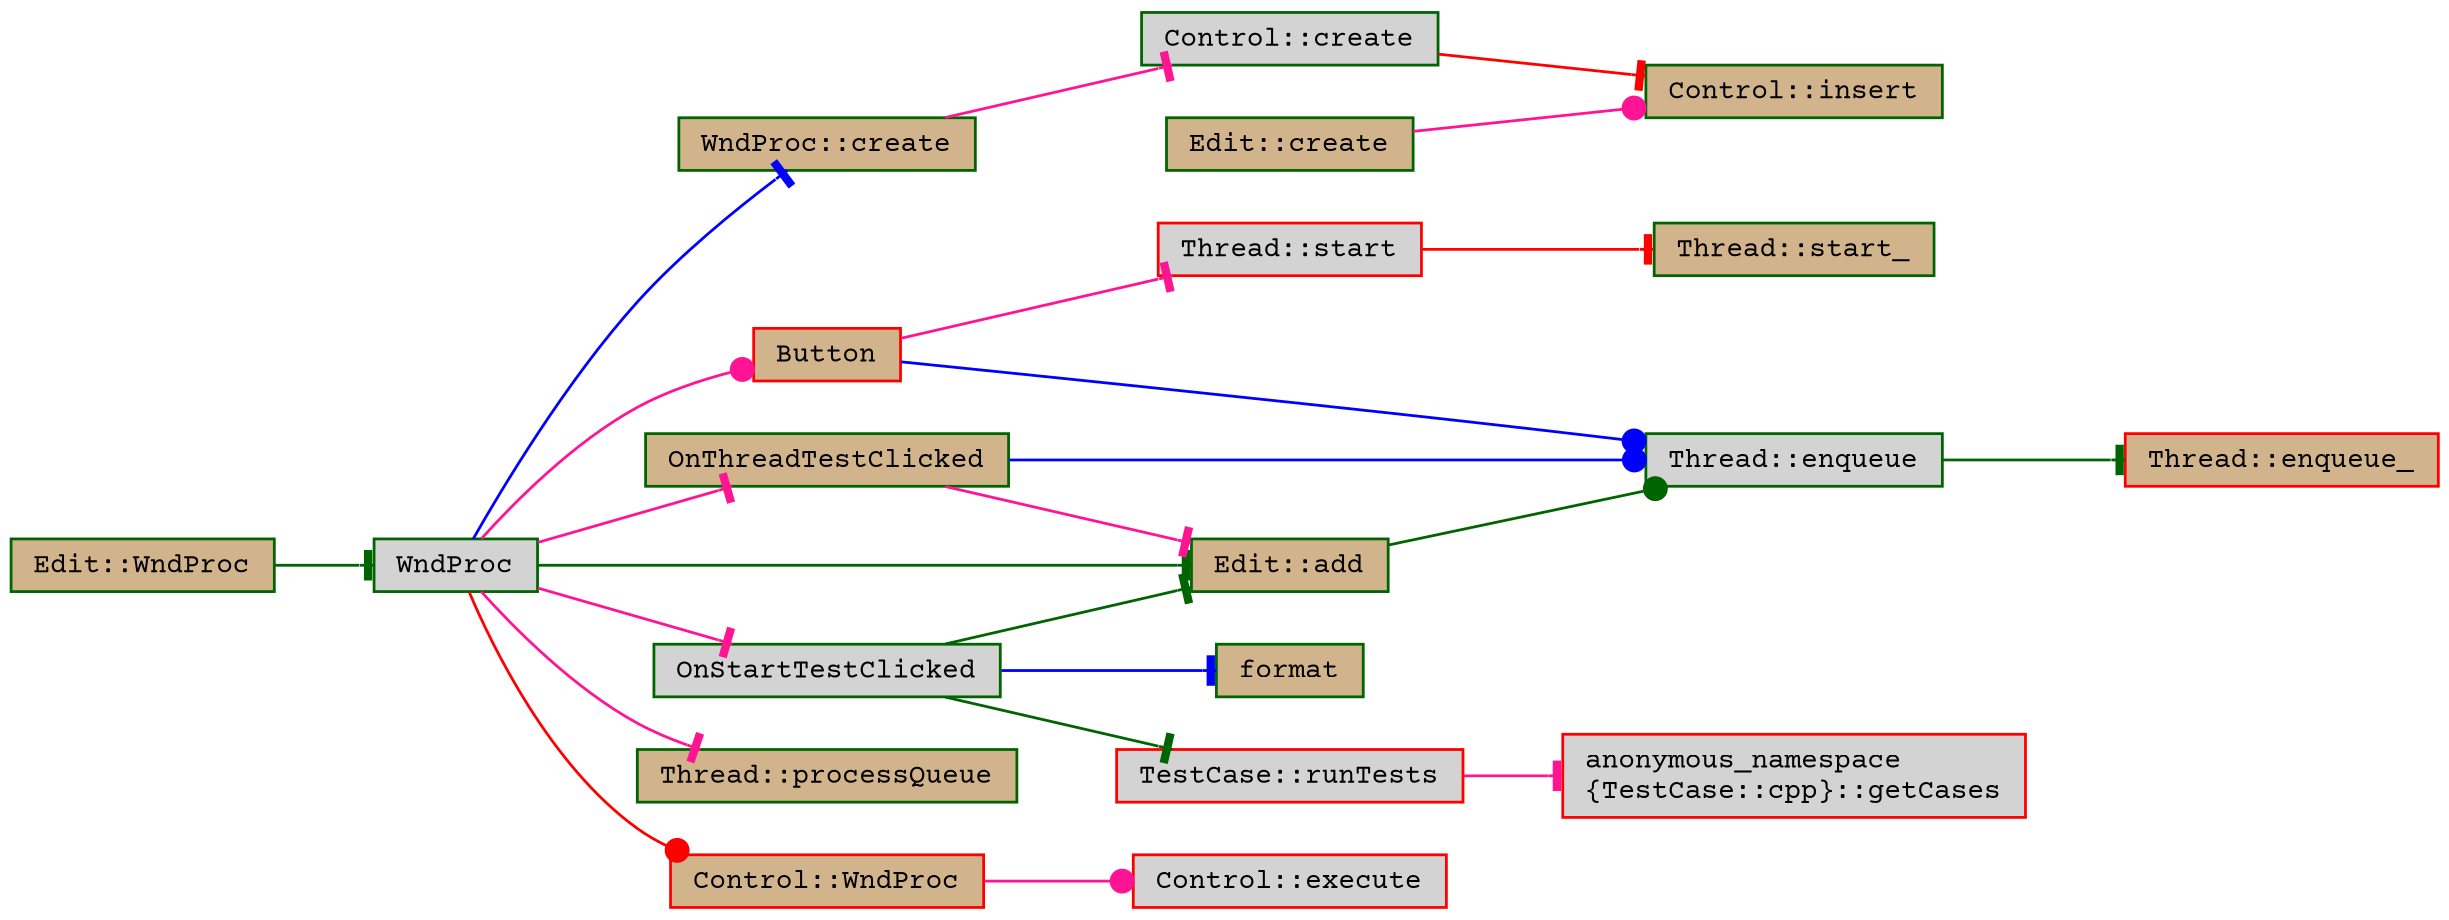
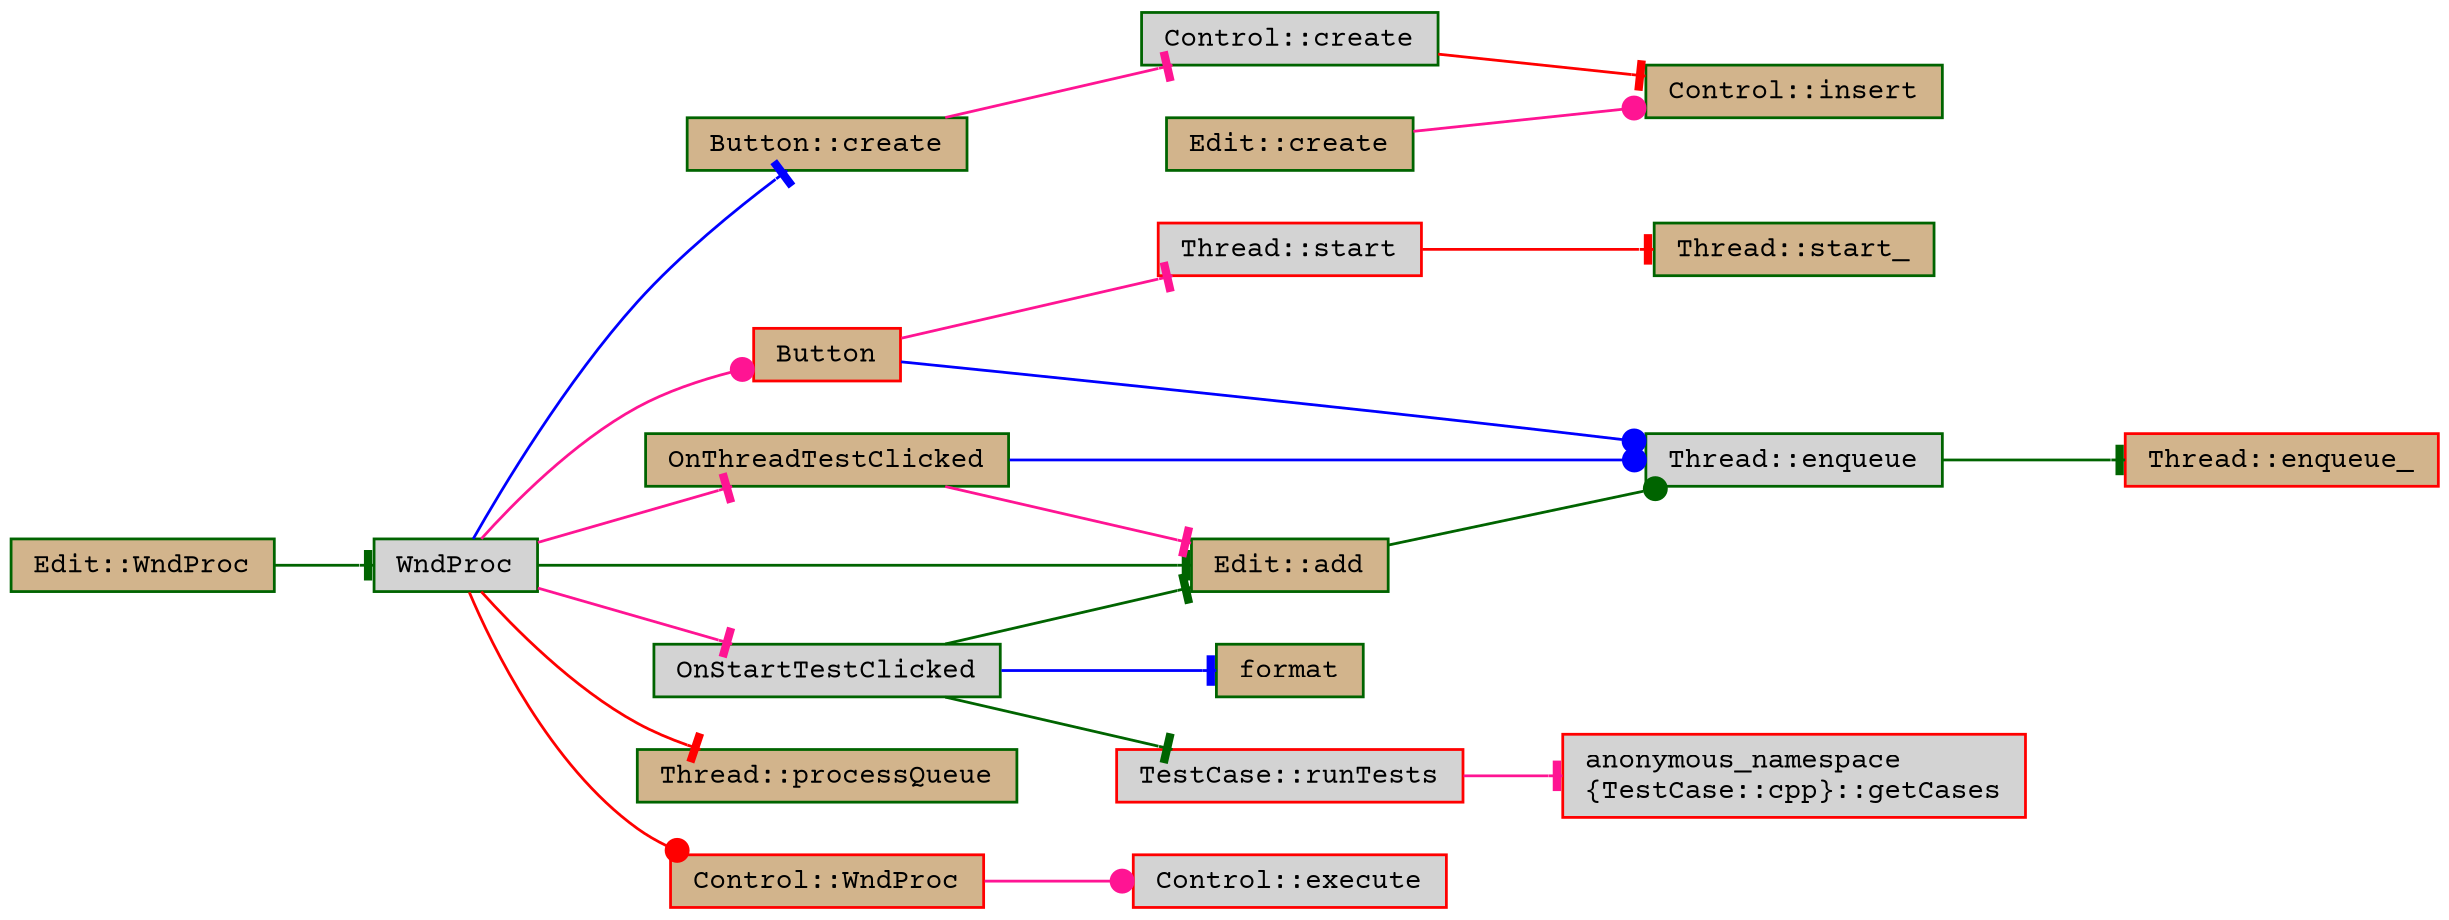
node "WndProc::create": label "WndProc::create" -> "Button::create"
edge "WndProc" -> "Thread::processQueue": color deeppink -> red
